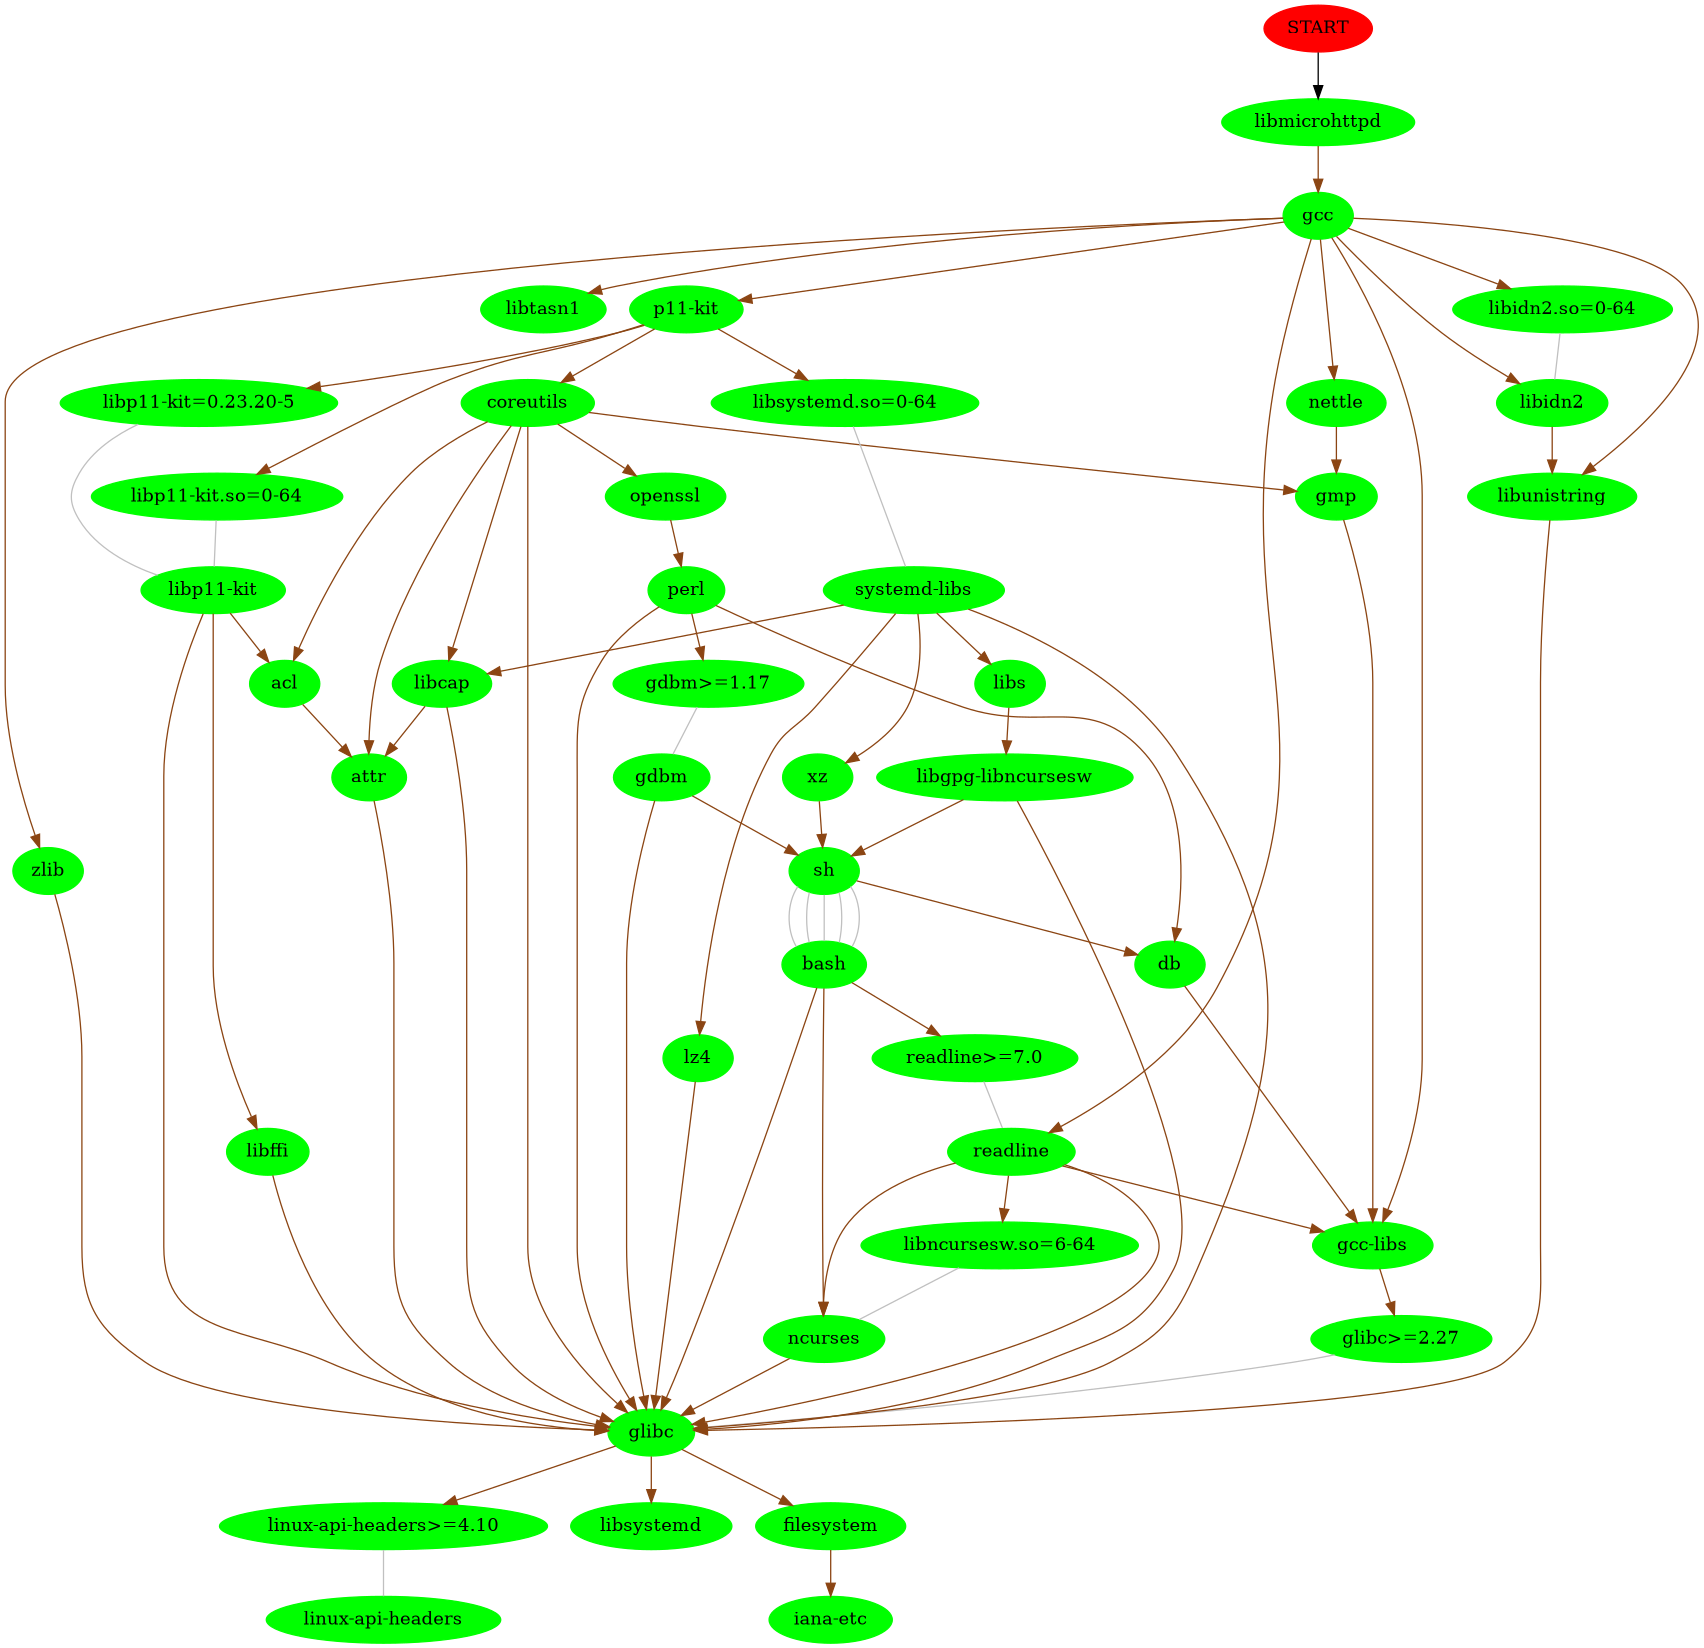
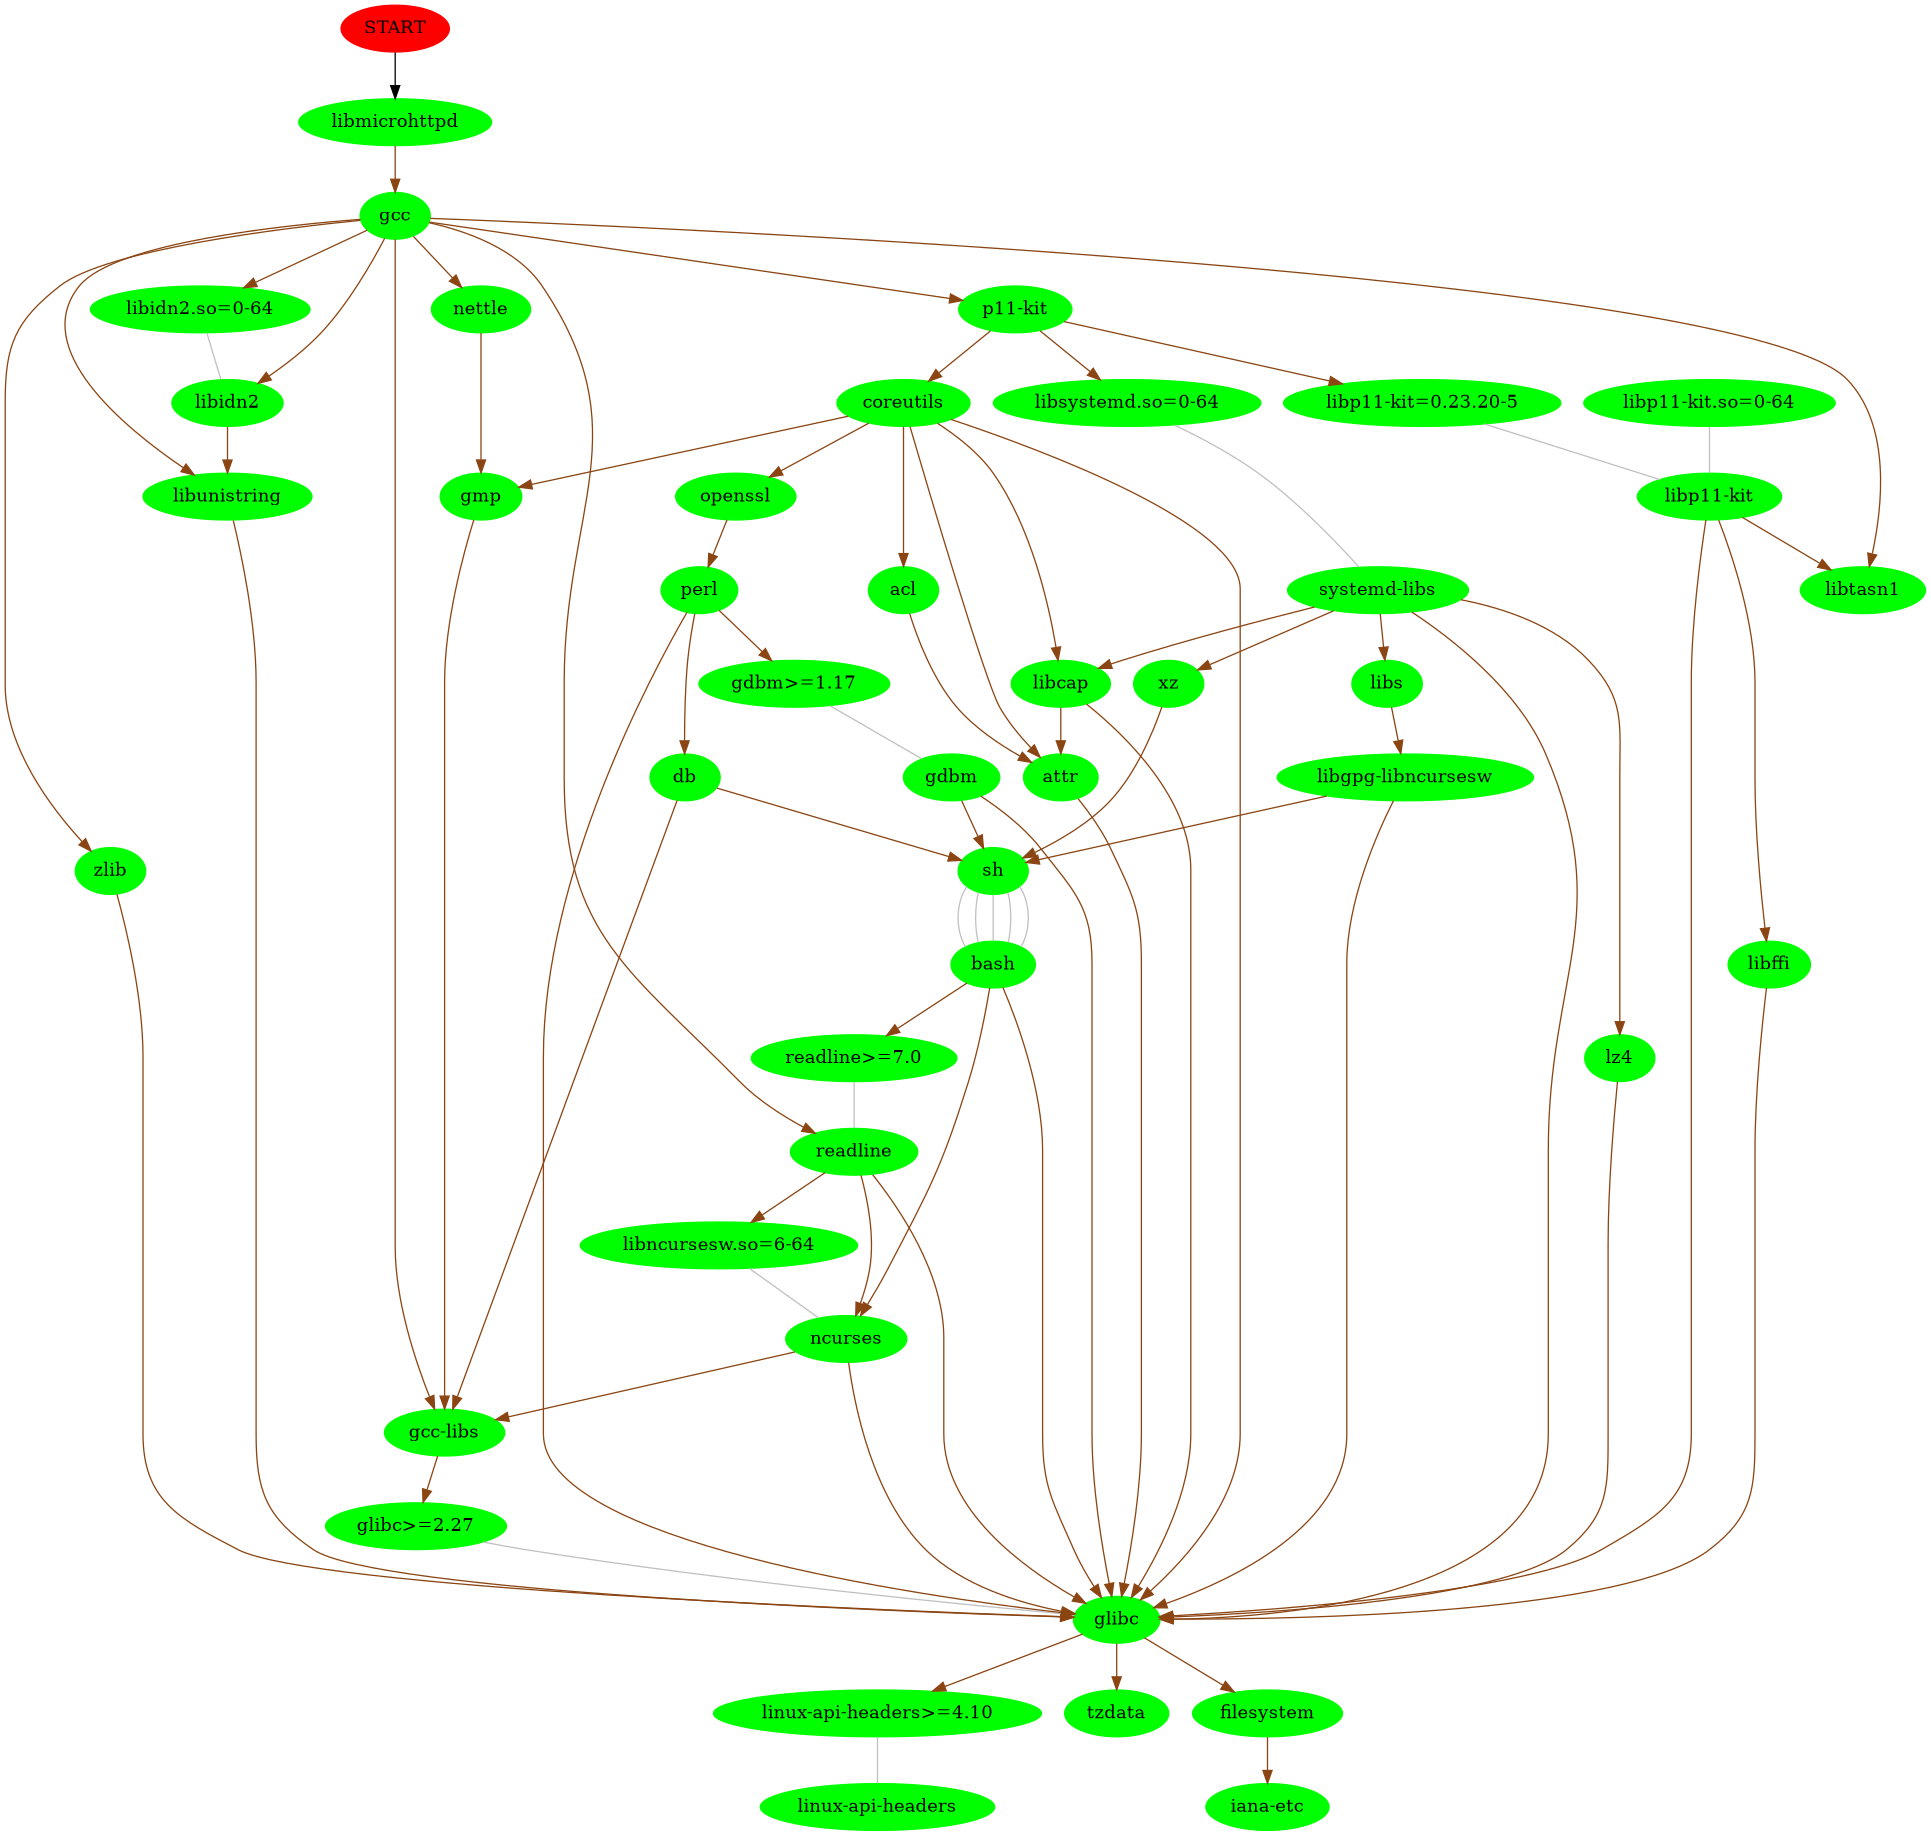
edge "p11-kit" -> "libp11-kit.so=0-64": removed
edge "libp11-kit" -> "acl": now "libp11-kit" -> "libtasn1"
edge "sh" -> "db": reversed
edge "readline" -> "gcc-libs": now "ncurses" -> "gcc-libs"
node "libsystemd": label "libsystemd" -> "tzdata"
